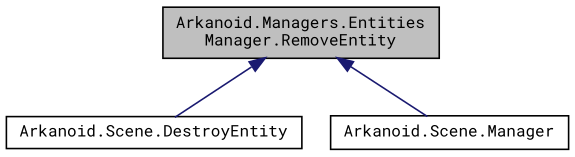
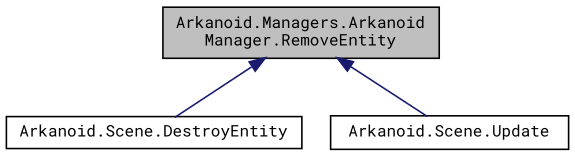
node "Arkanoid.Managers.Entities Manager.RemoveEntity": label "Arkanoid.Managers.Entities Manager.RemoveEntity" -> "Arkanoid.Managers.Arkanoid Manager.RemoveEntity"
node "Arkanoid.Scene.Manager": label "Arkanoid.Scene.Manager" -> "Arkanoid.Scene.Update"
